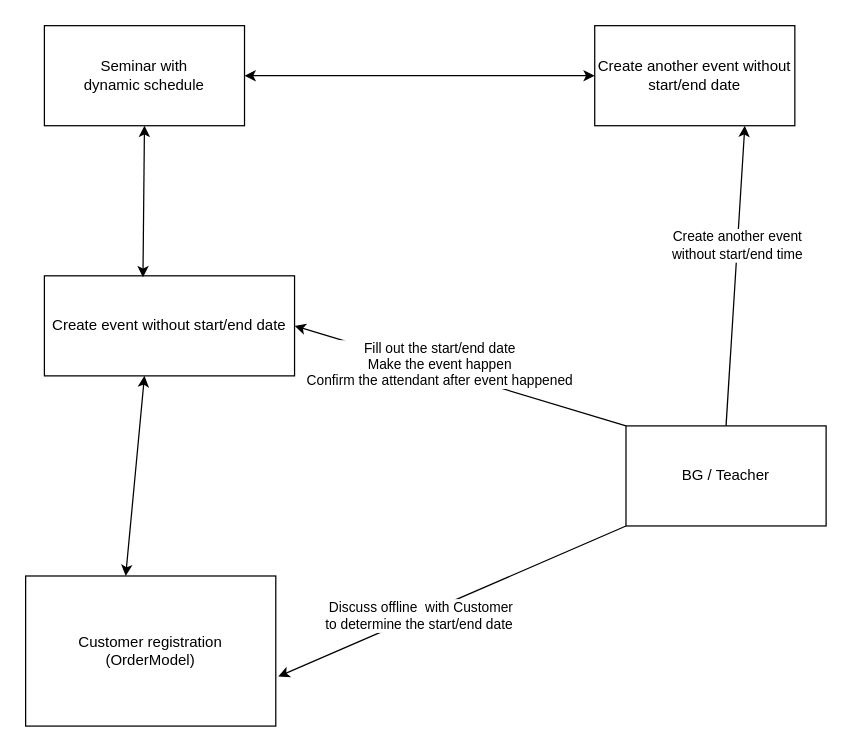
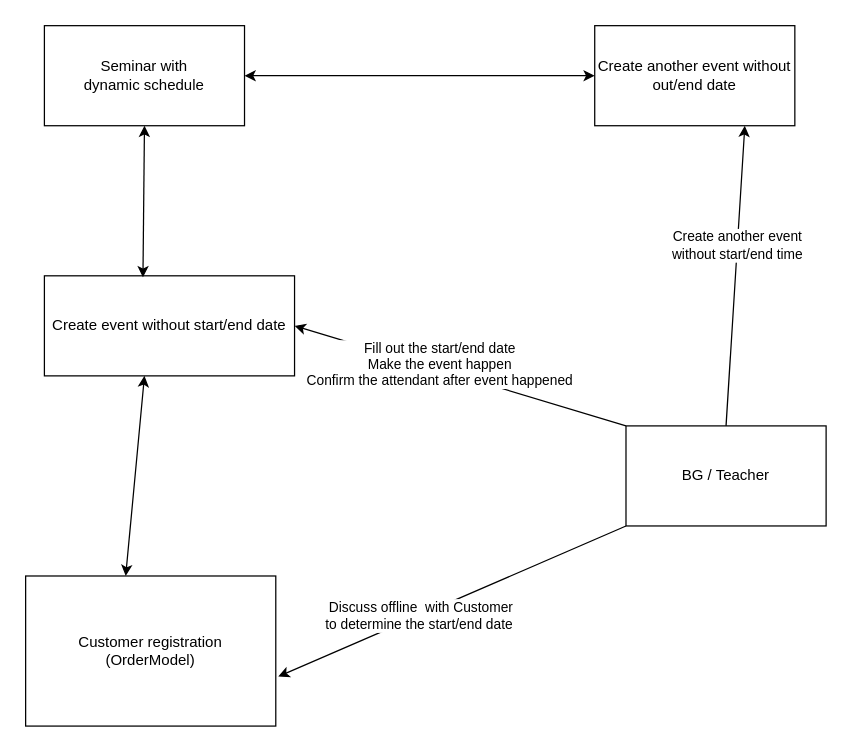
node "Create another event without start/end date": label "Create another event without start/end date" -> "Create another event without out/end date"
